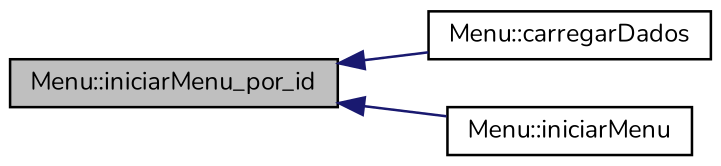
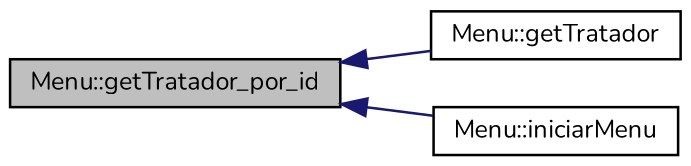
node "Menu::carregarDados": label "Menu::carregarDados" -> "Menu::getTratador"
node "Menu::iniciarMenu_por_id": label "Menu::iniciarMenu_por_id" -> "Menu::getTratador_por_id"
